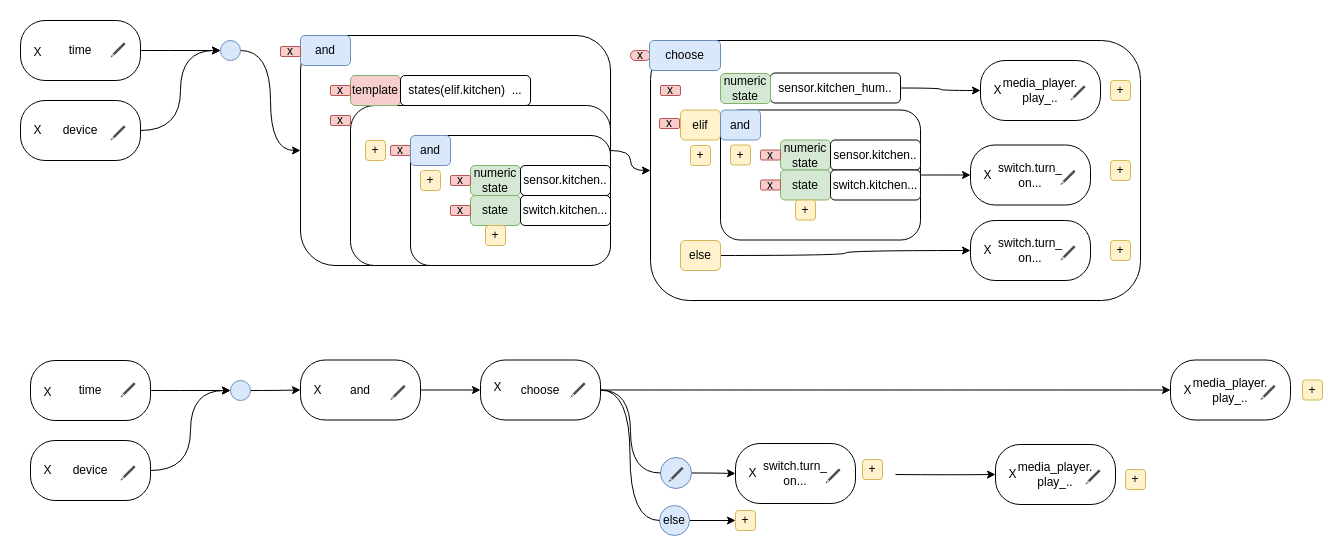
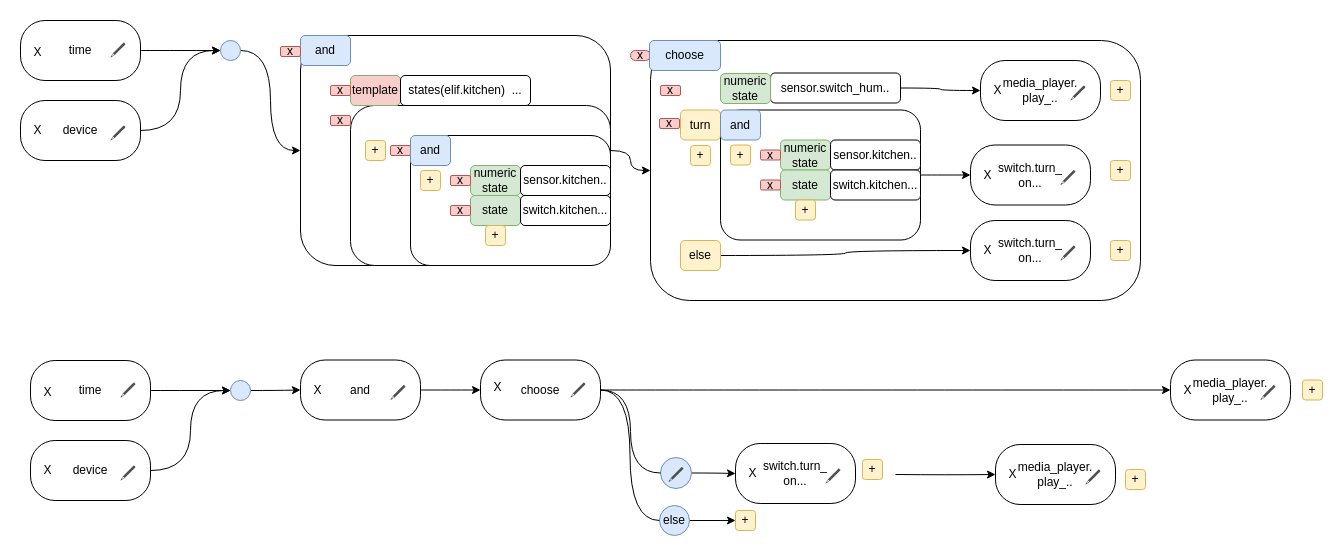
node "sensor.kitchen_hum..": label "sensor.kitchen_hum.." -> "sensor.switch_hum.."
node "elif": label "elif" -> "turn"
